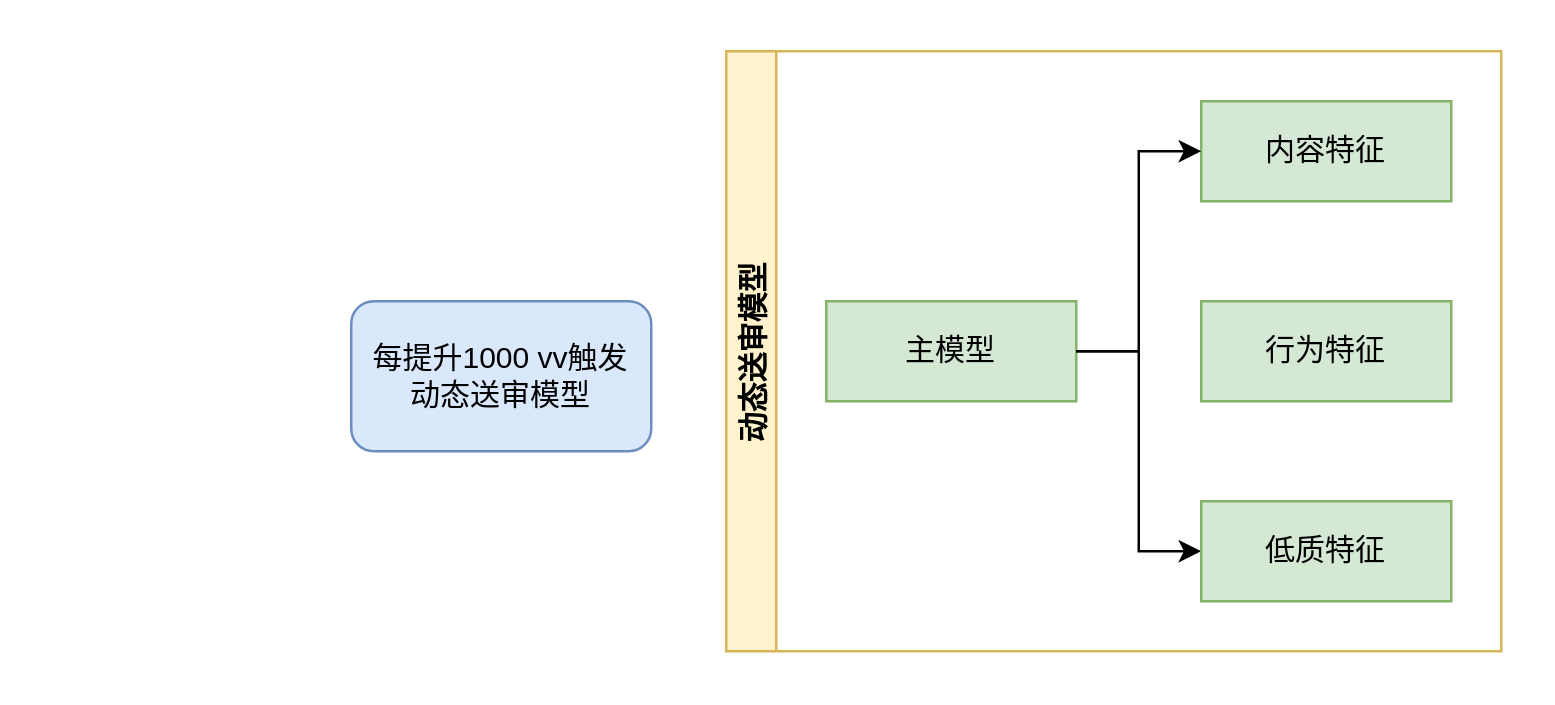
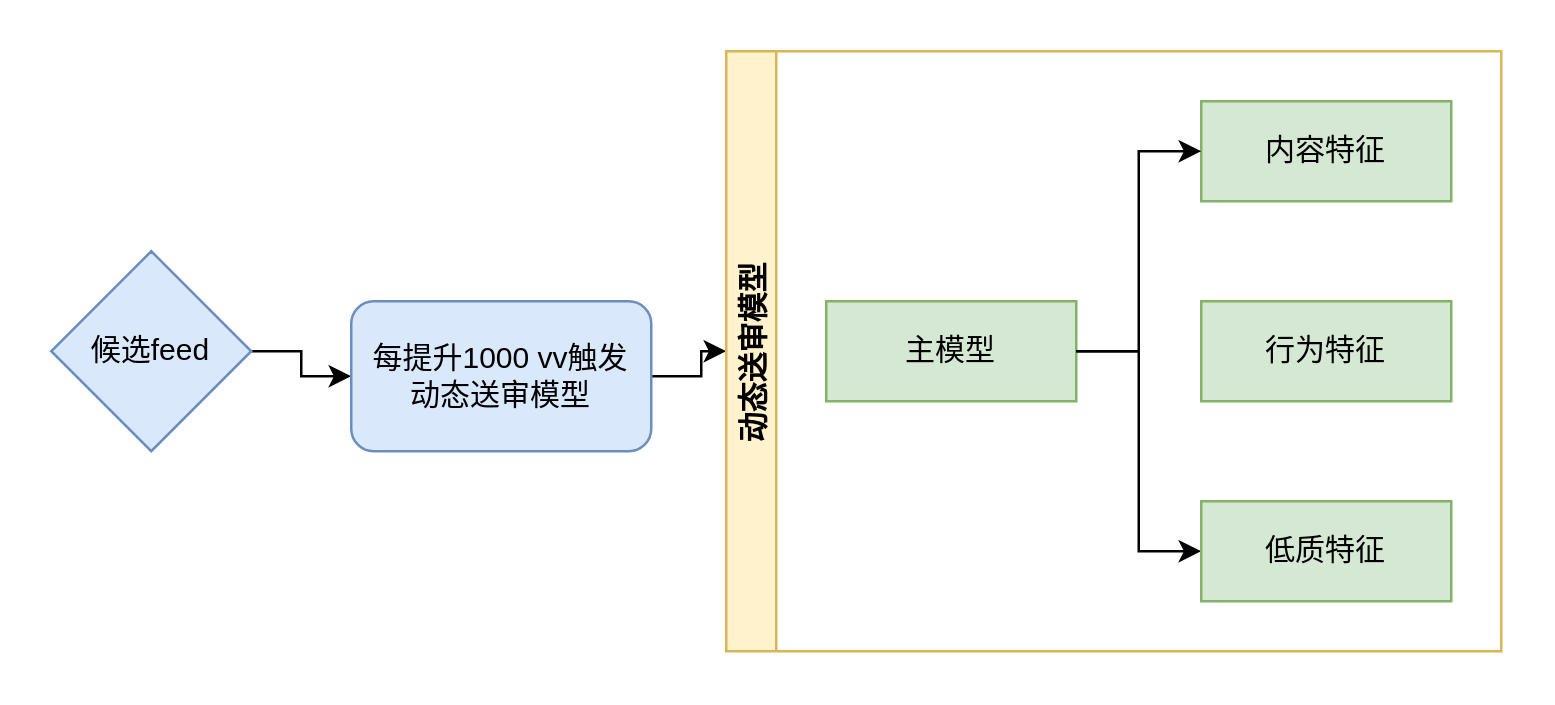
node "候选feed": added
edge "候选feed" -> "每提升1000 vv触发 动态送审模型": added
edge "每提升1000 vv触发 动态送审模型" -> "动态送审模型": added
